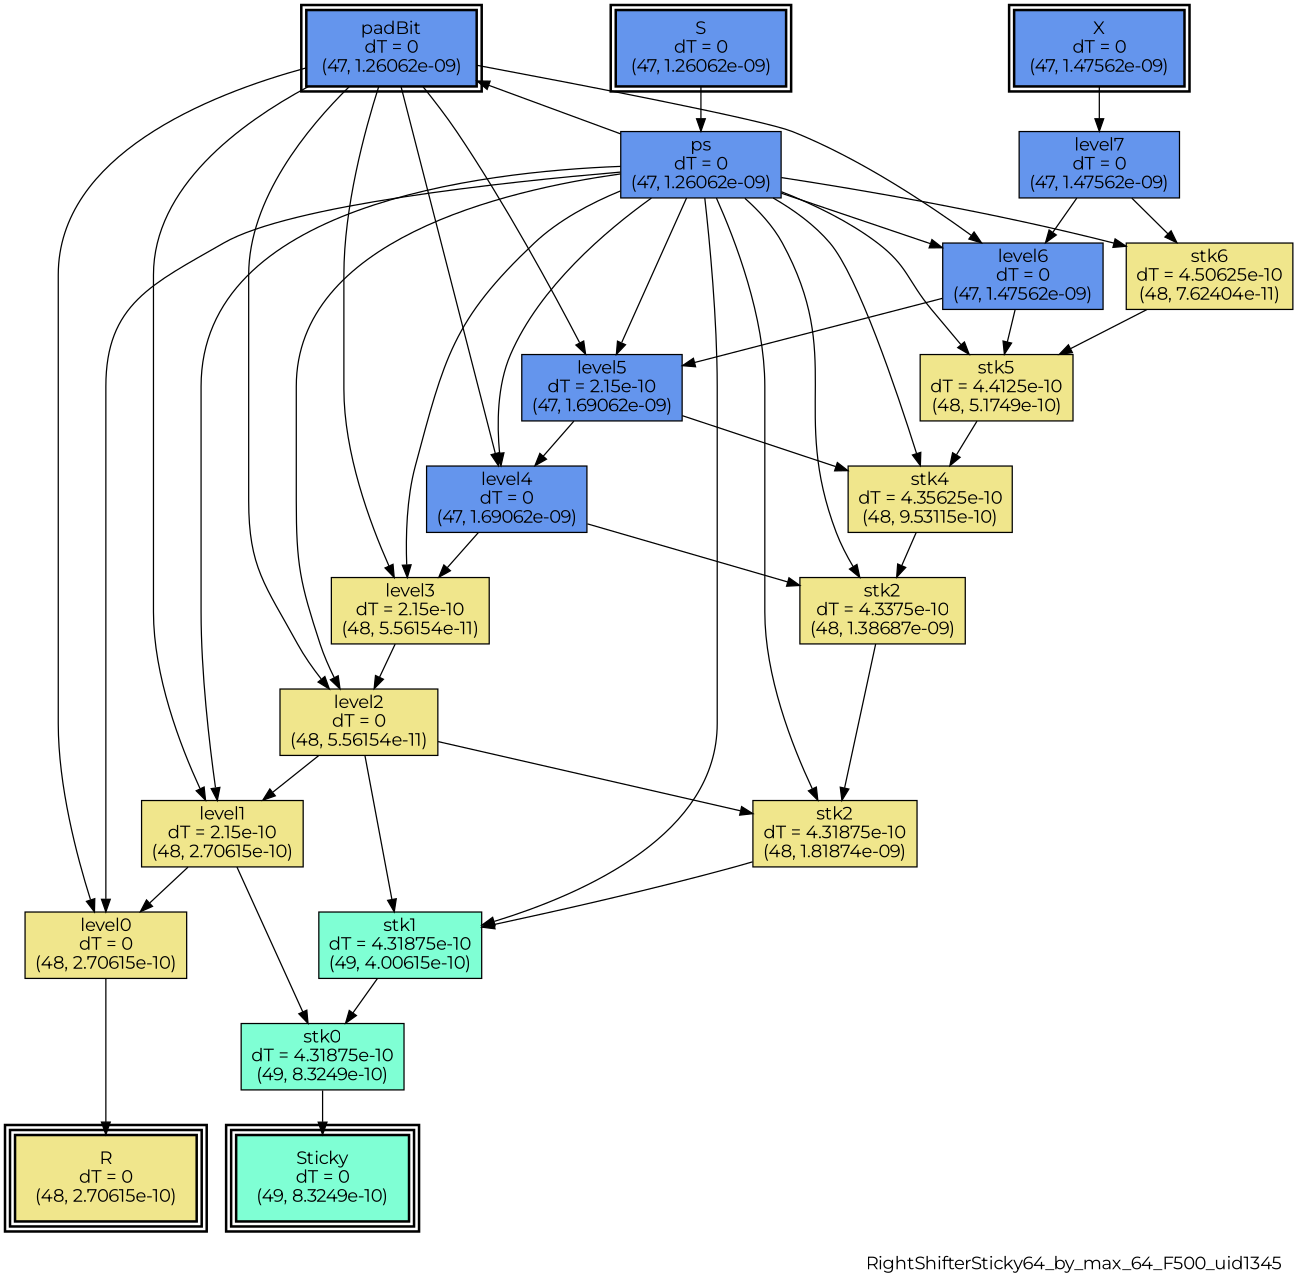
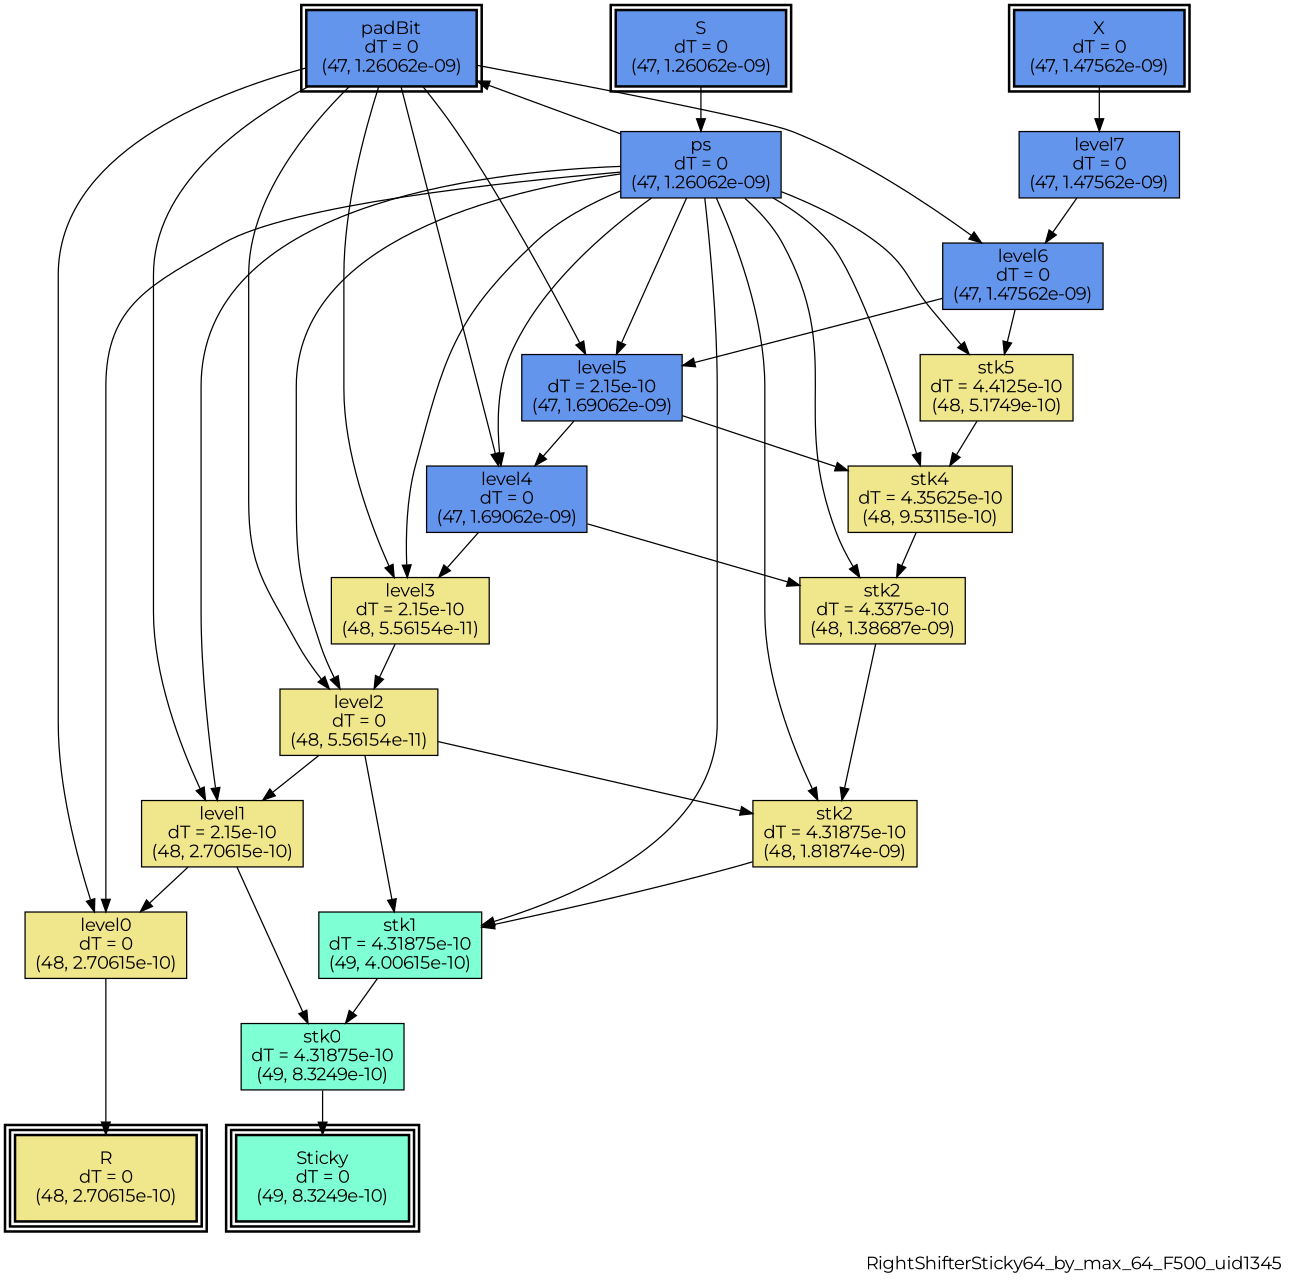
edge "ps dT = 0 (47, 1.26062e-09)" -> "level6 dT = 0 (47, 1.47562e-09)": removed
node "stk6 dT = 4.50625e-10 (48, 7.62404e-11)": removed
